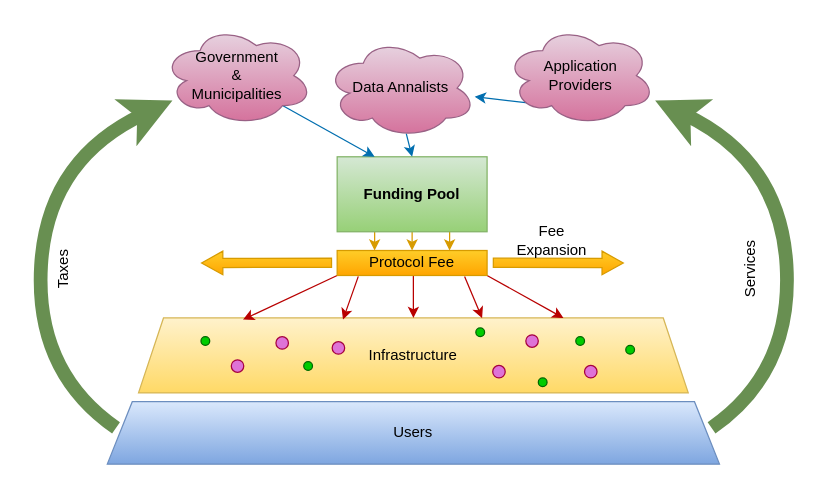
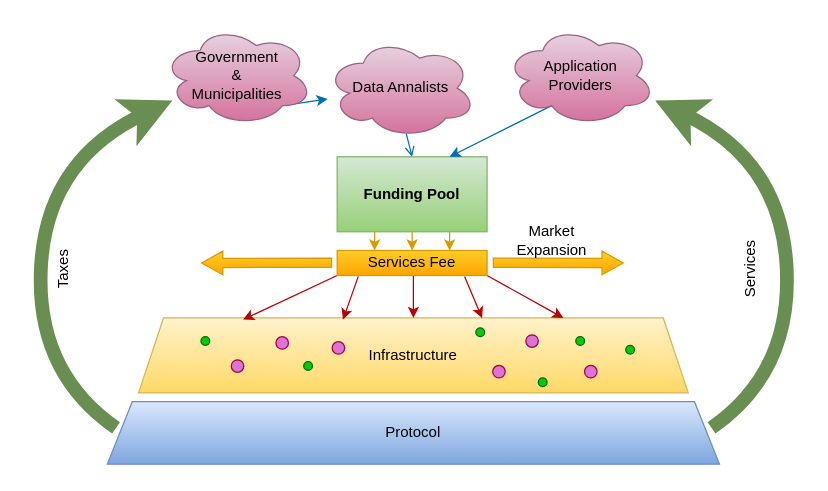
edge "Application Providers" -> "Data Annalists": now "Application Providers" -> "Funding Pool"
edge "Government & Municipalities" -> "Funding Pool": now "Government & Municipalities" -> "Data Annalists"
edge "Data Annalists" -> "Funding Pool": arrowhead classic -> open
node "Fee Expansion": label "Fee Expansion" -> "Market Expansion"
node "Protocol Fee": label "Protocol Fee" -> "Services Fee"
node "Users": label "Users" -> "Protocol"
